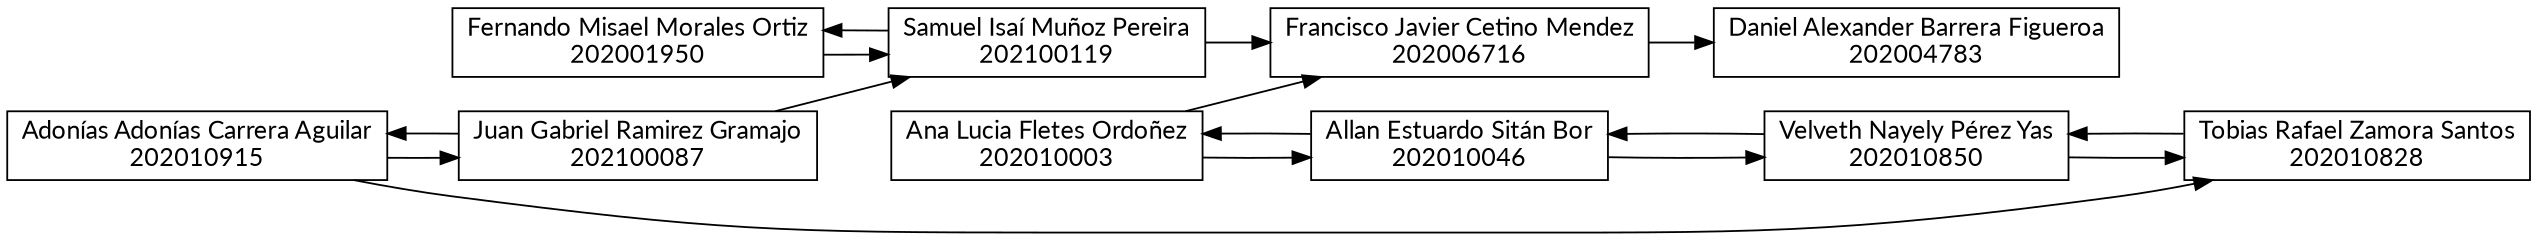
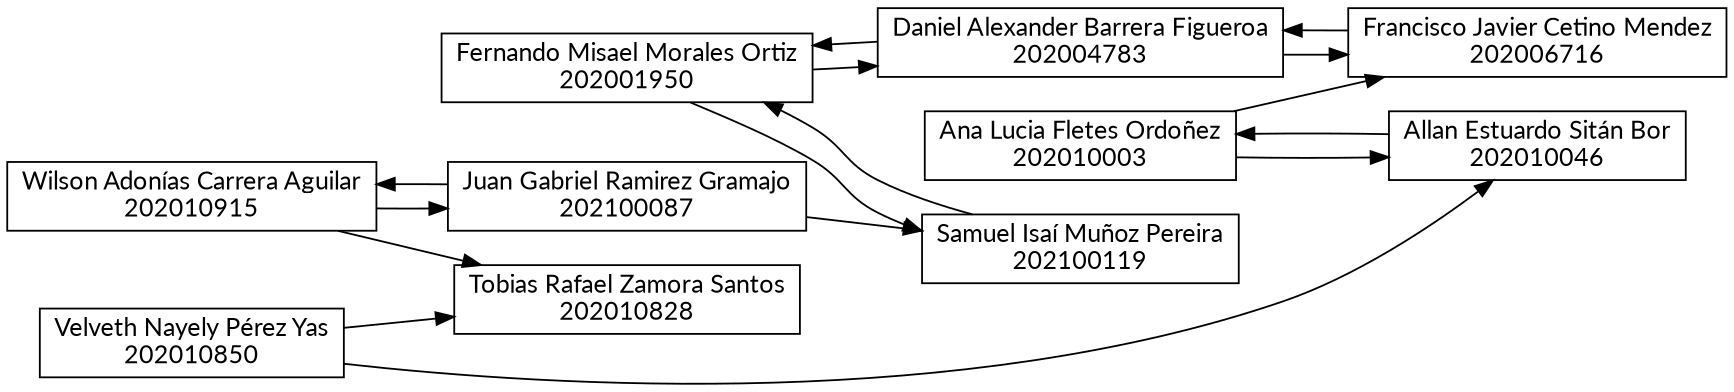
edge "Daniel Alexander Barrera Figueroa 202004783" -> "Fernando Misael Morales Ortiz 202001950": added
edge "Samuel Isaí Muñoz Pereira 202100119" -> "Francisco Javier Cetino Mendez 202006716": now "Daniel Alexander Barrera Figueroa 202004783" -> "Francisco Javier Cetino Mendez 202006716"
edge "Fernando Misael Morales Ortiz 202001950" -> "Daniel Alexander Barrera Figueroa 202004783": added
edge "Tobias Rafael Zamora Santos 202010828" -> "Velveth Nayely Pérez Yas 202010850": removed
node "Adonías Adonías Carrera Aguilar 202010915": label "Adonías Adonías Carrera Aguilar 202010915" -> "Wilson Adonías Carrera Aguilar 202010915"
edge "Allan Estuardo Sitán Bor 202010046" -> "Velveth Nayely Pérez Yas 202010850": removed
